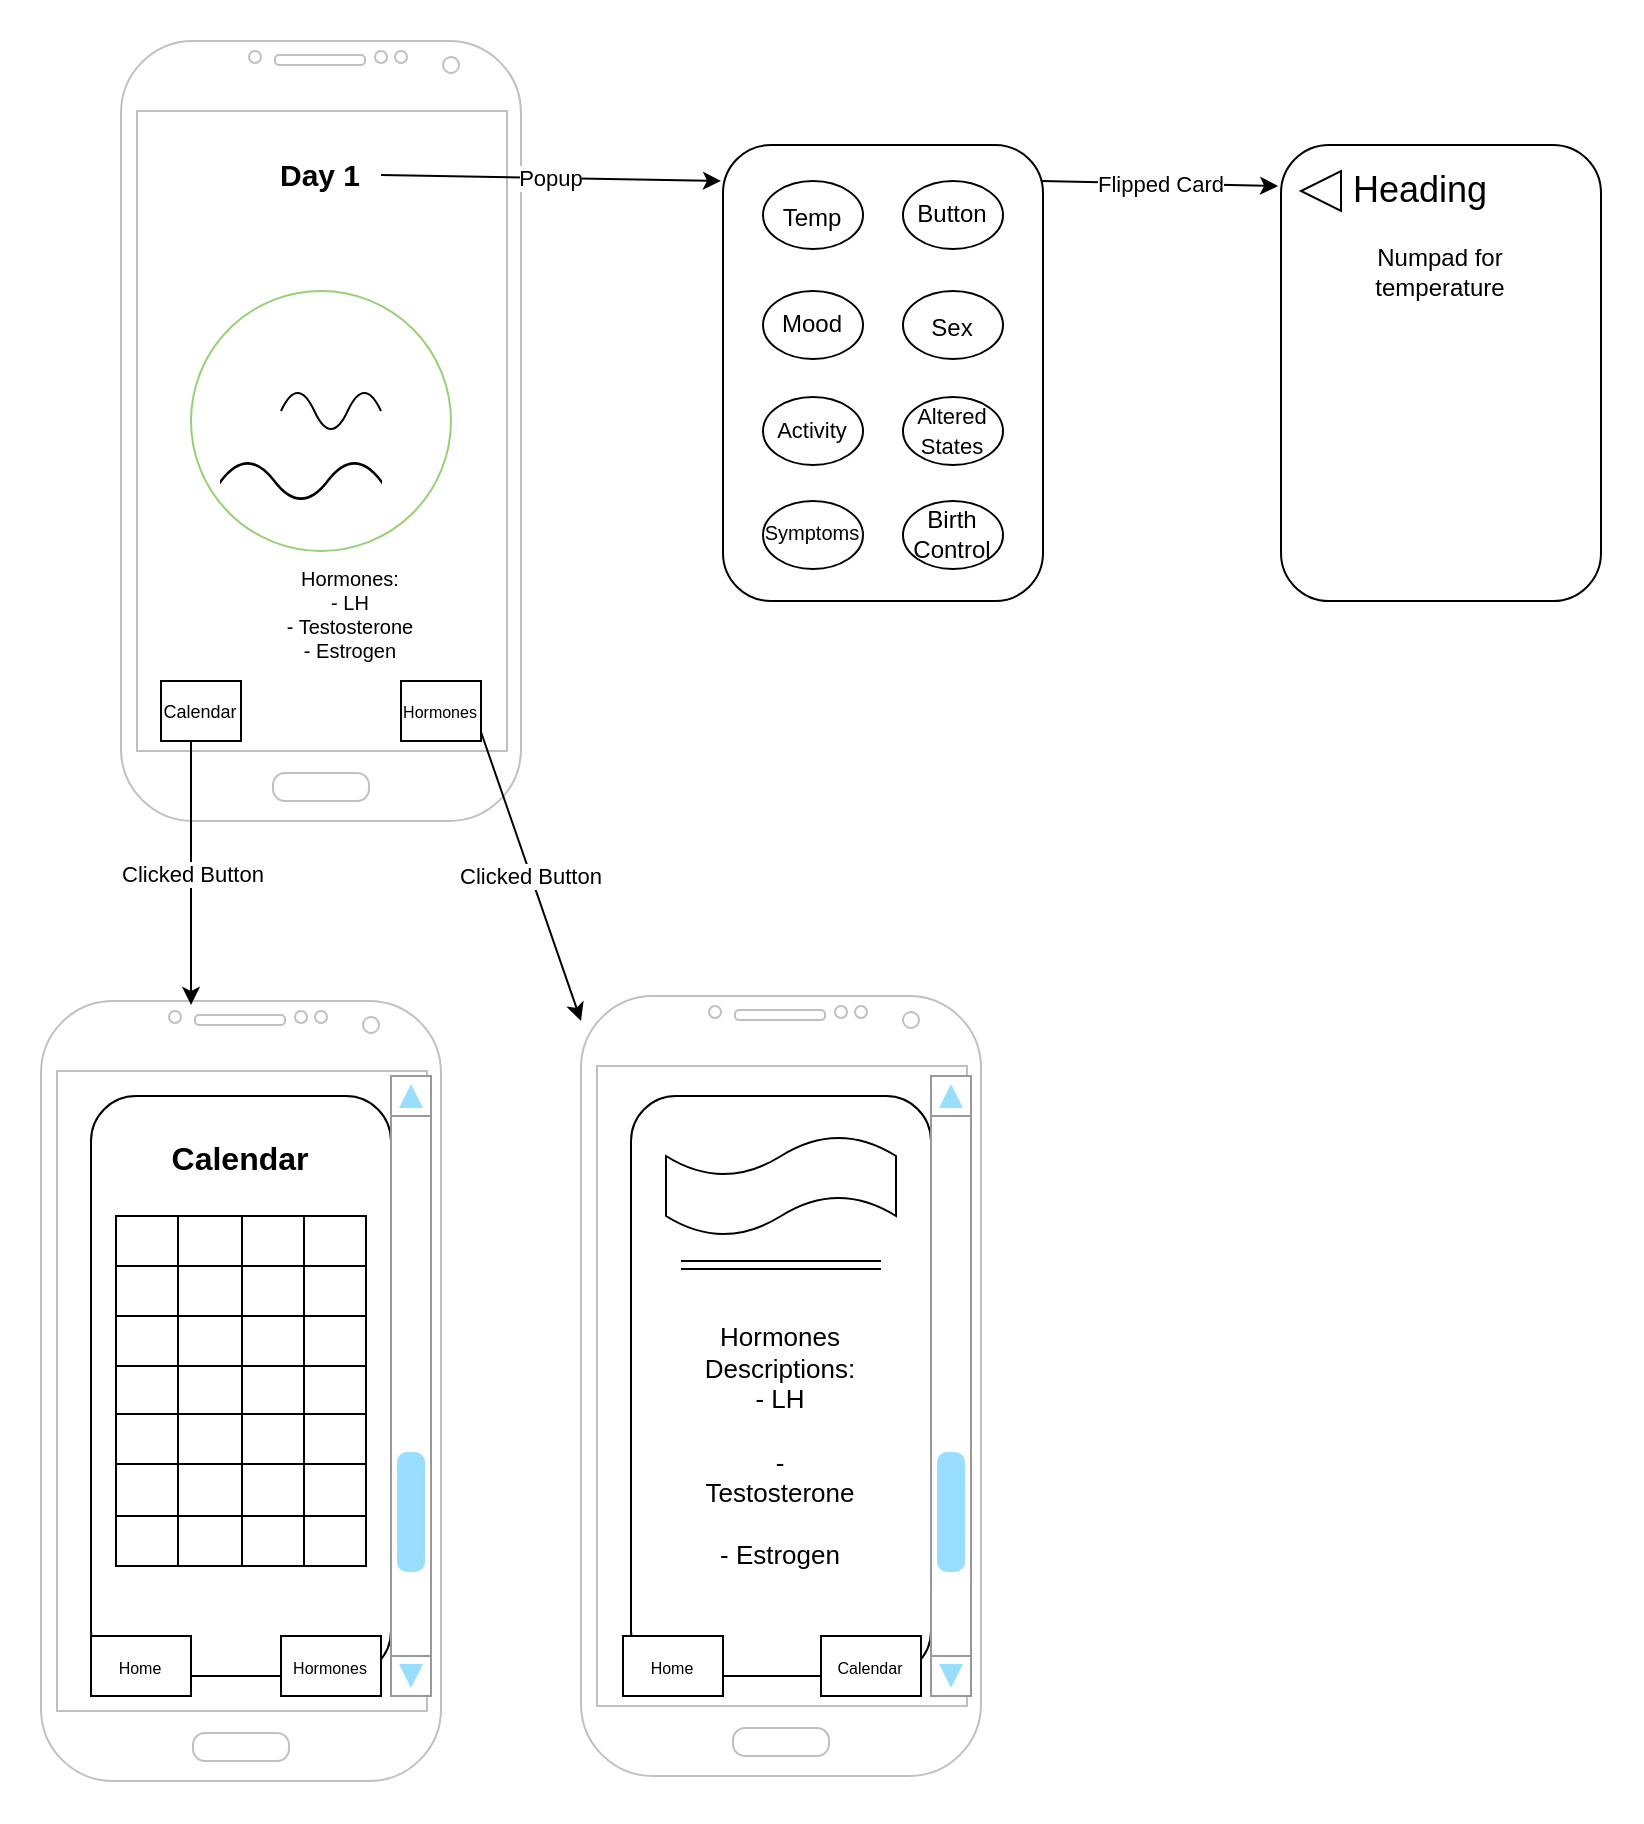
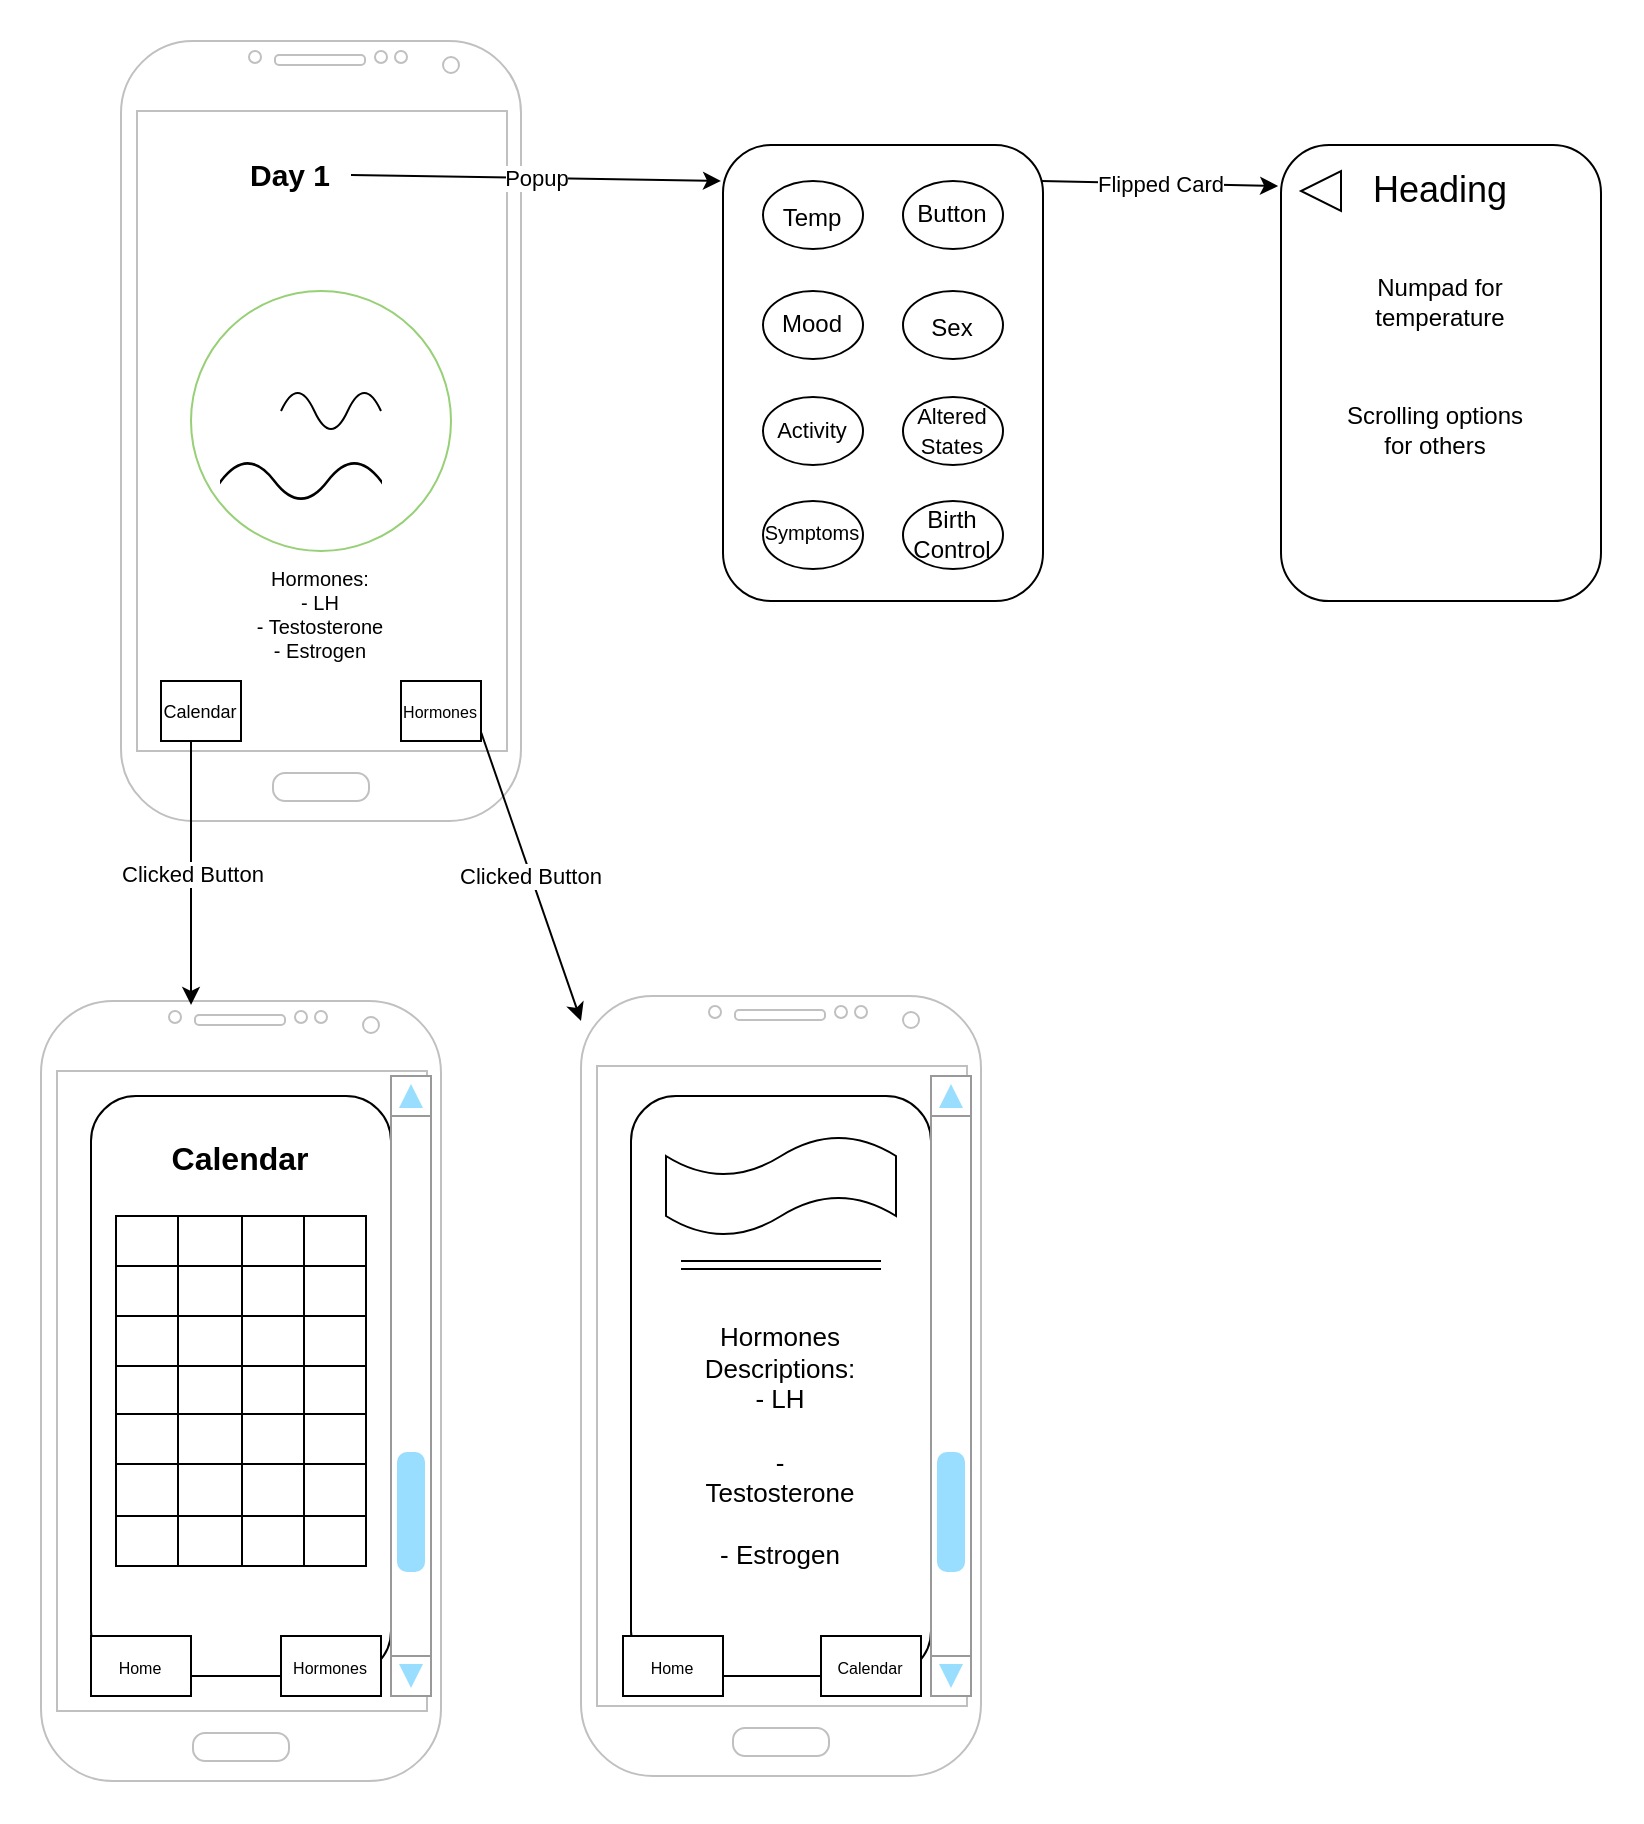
node "Day 1": moved (321, 175) -> (291, 175)
node "Heading": moved (1421, 191) -> (1441, 191)
node "Numpad for temperature": moved (1441, 273) -> (1441, 303)
node "Scrolling options for others": added
node "Hormones: - LH - Testosterone - Estrogen": moved (351, 615) -> (321, 615)
